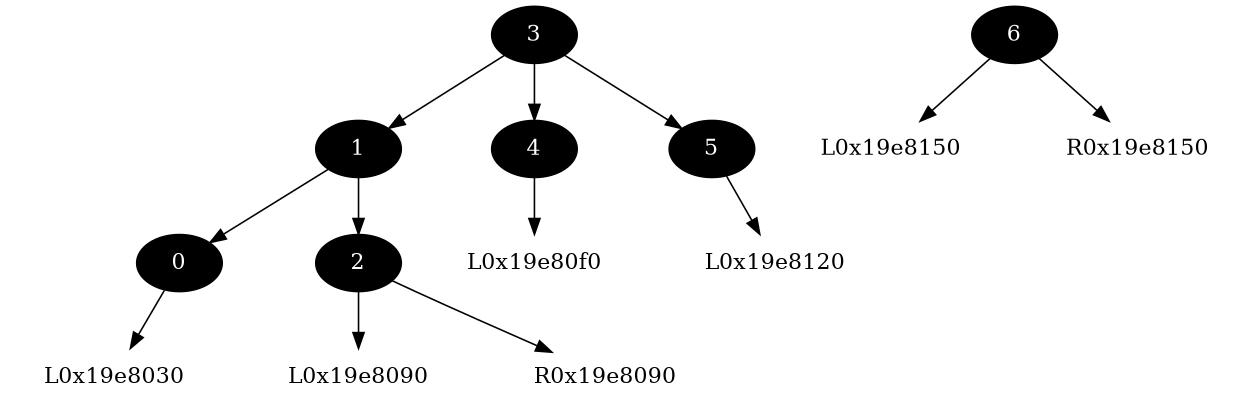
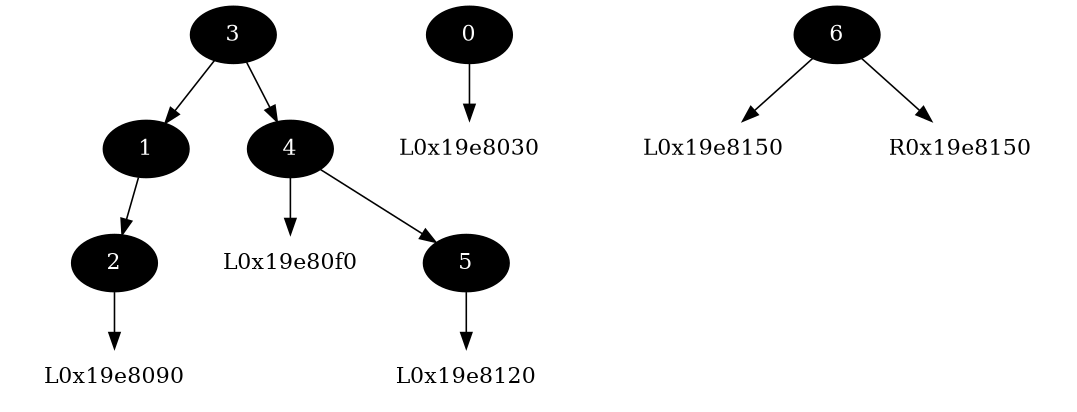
edge "3" -> "5": now "4" -> "5"
edge "1" -> "0": removed
node "R0x19e8090": removed
